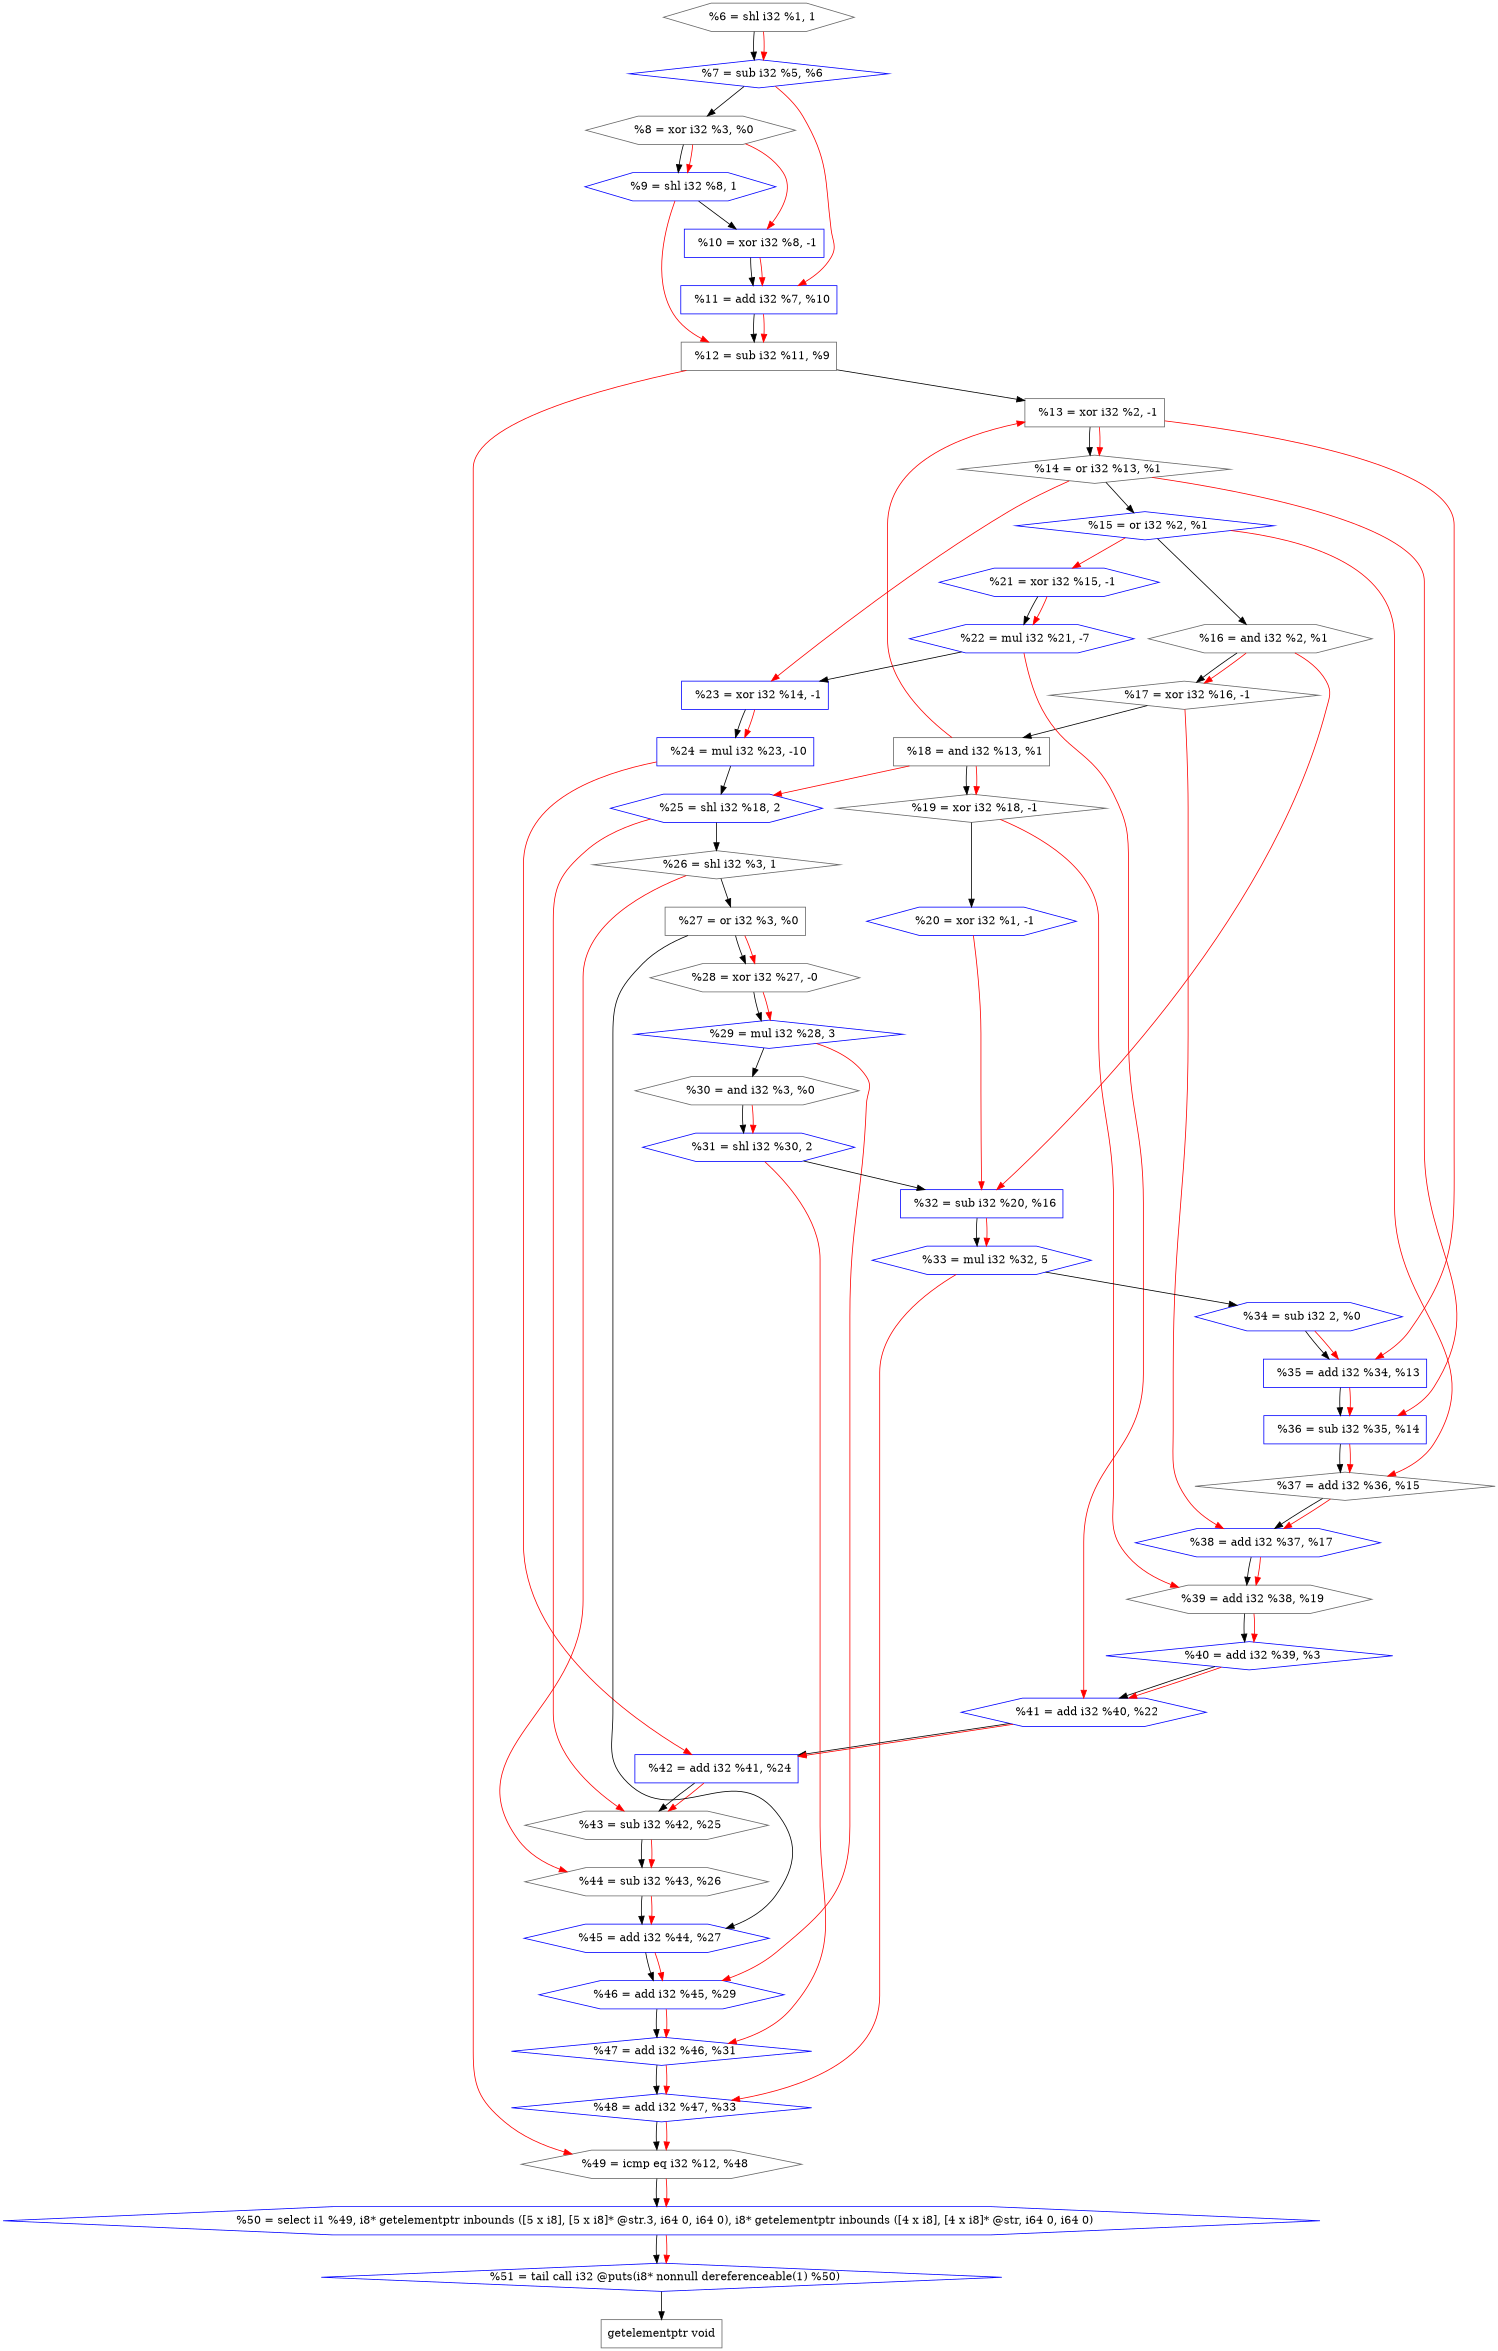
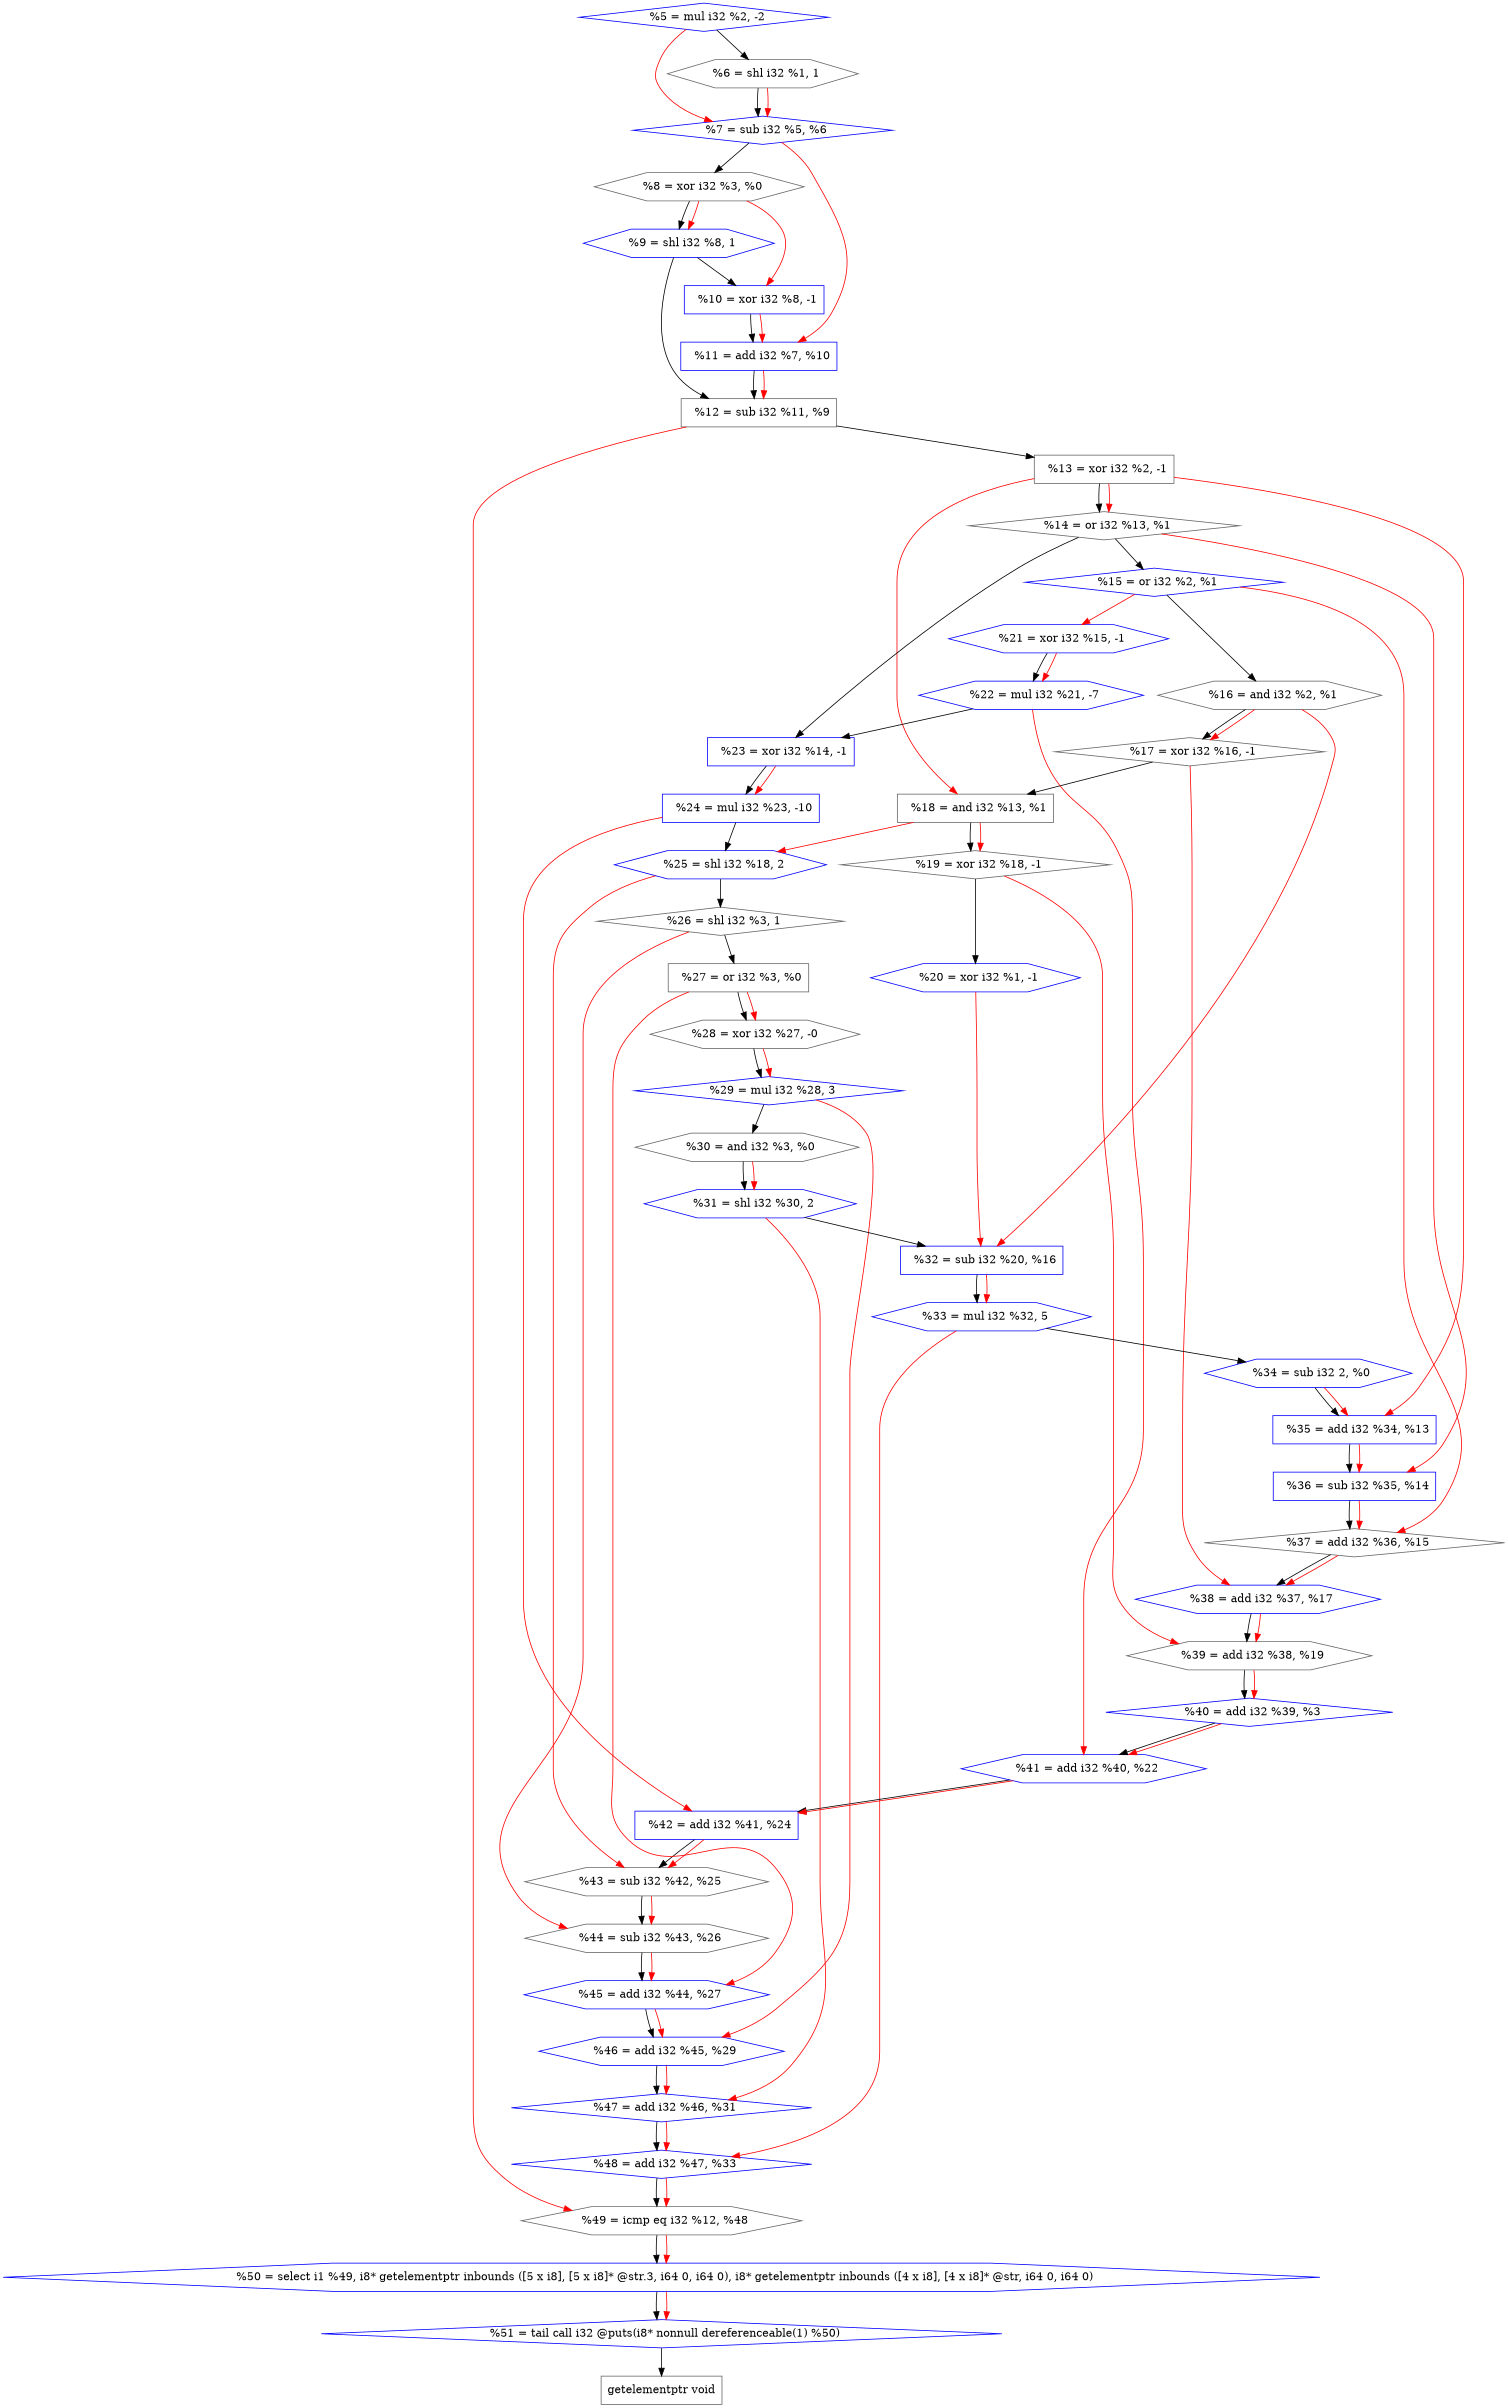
node "%5 = mul i32 %2, -2": added
edge "%9 = shl i32 %8, 1" -> "%12 = sub i32 %11, %9": color red -> black
edge "%18 = and i32 %13, %1" -> "%13 = xor i32 %2, -1": reversed
edge "%14 = or i32 %13, %1" -> "%23 = xor i32 %14, -1": color red -> black
edge "%27 = or i32 %3, %0" -> "%45 = add i32 %44, %27": color black -> red
